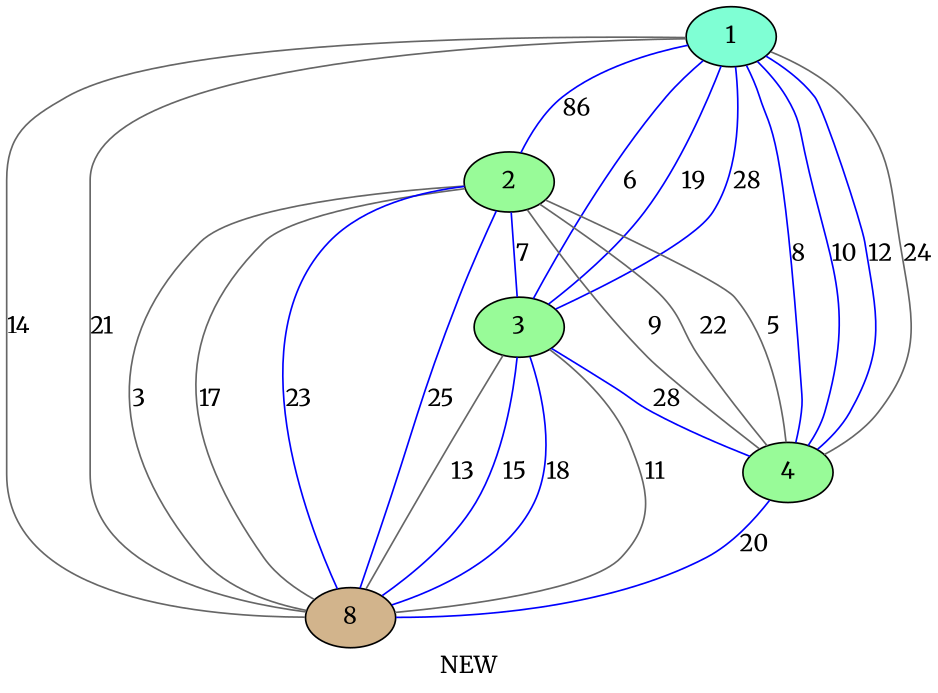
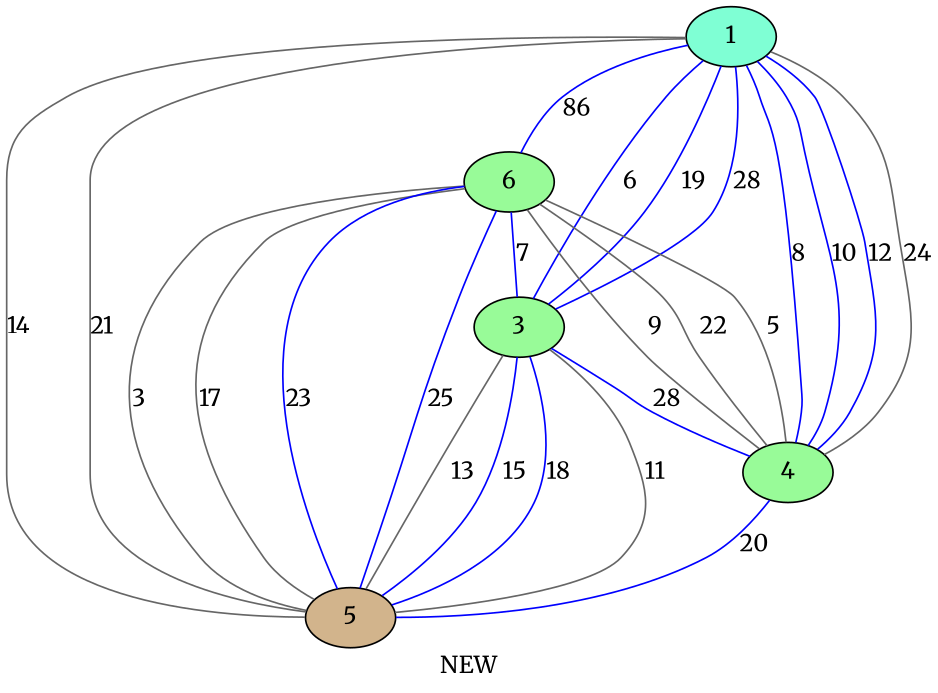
node "2": label "2" -> "6"
node "8": label "8" -> "5"
